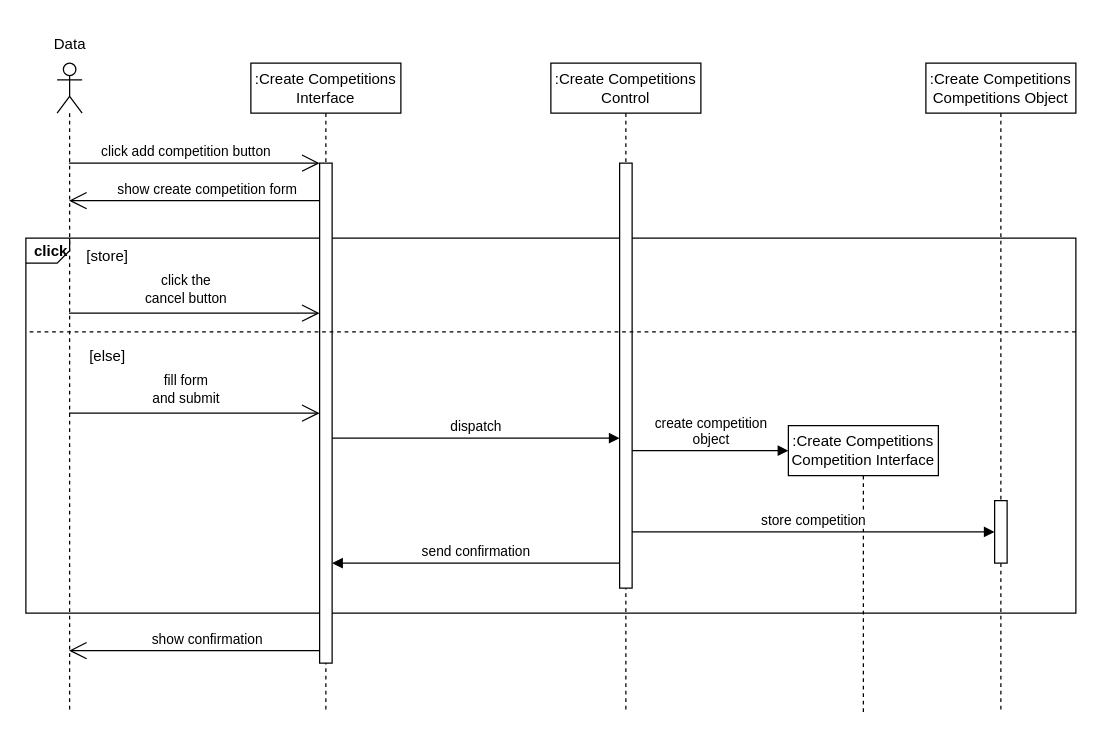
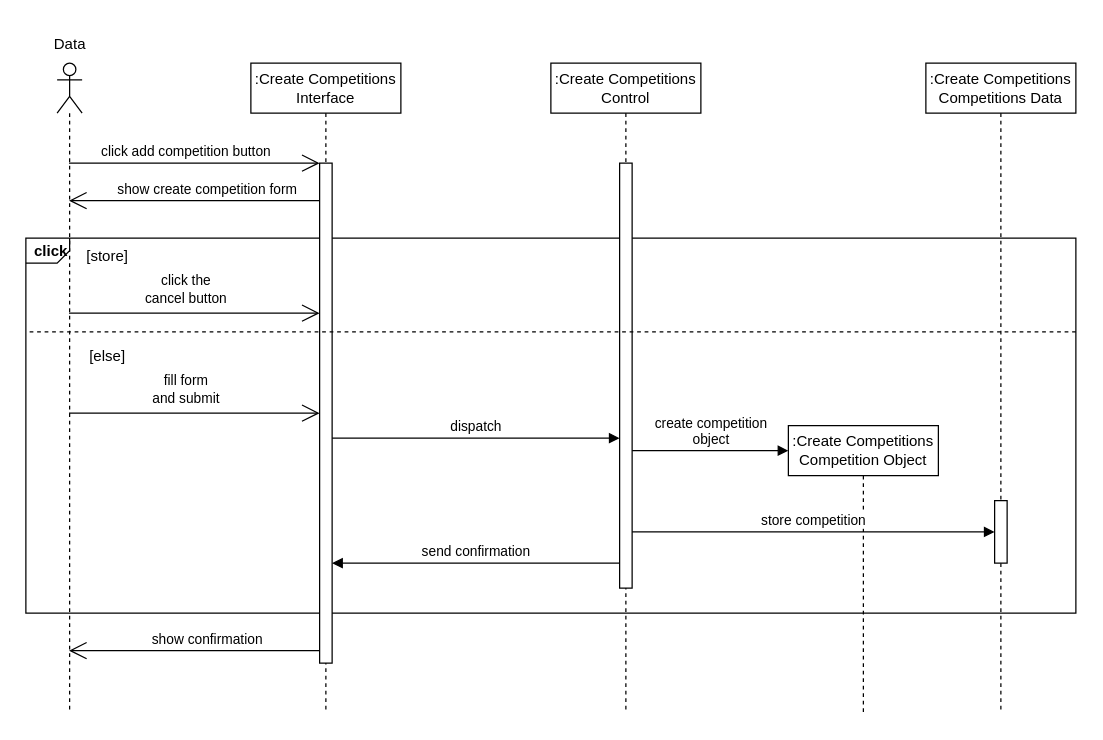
node ":Create Competitions Competitions Object": label ":Create Competitions Competitions Object" -> ":Create Competitions Competitions Data"
node ":Create Competitions Competition Interface": label ":Create Competitions Competition Interface" -> ":Create Competitions Competition Object"
